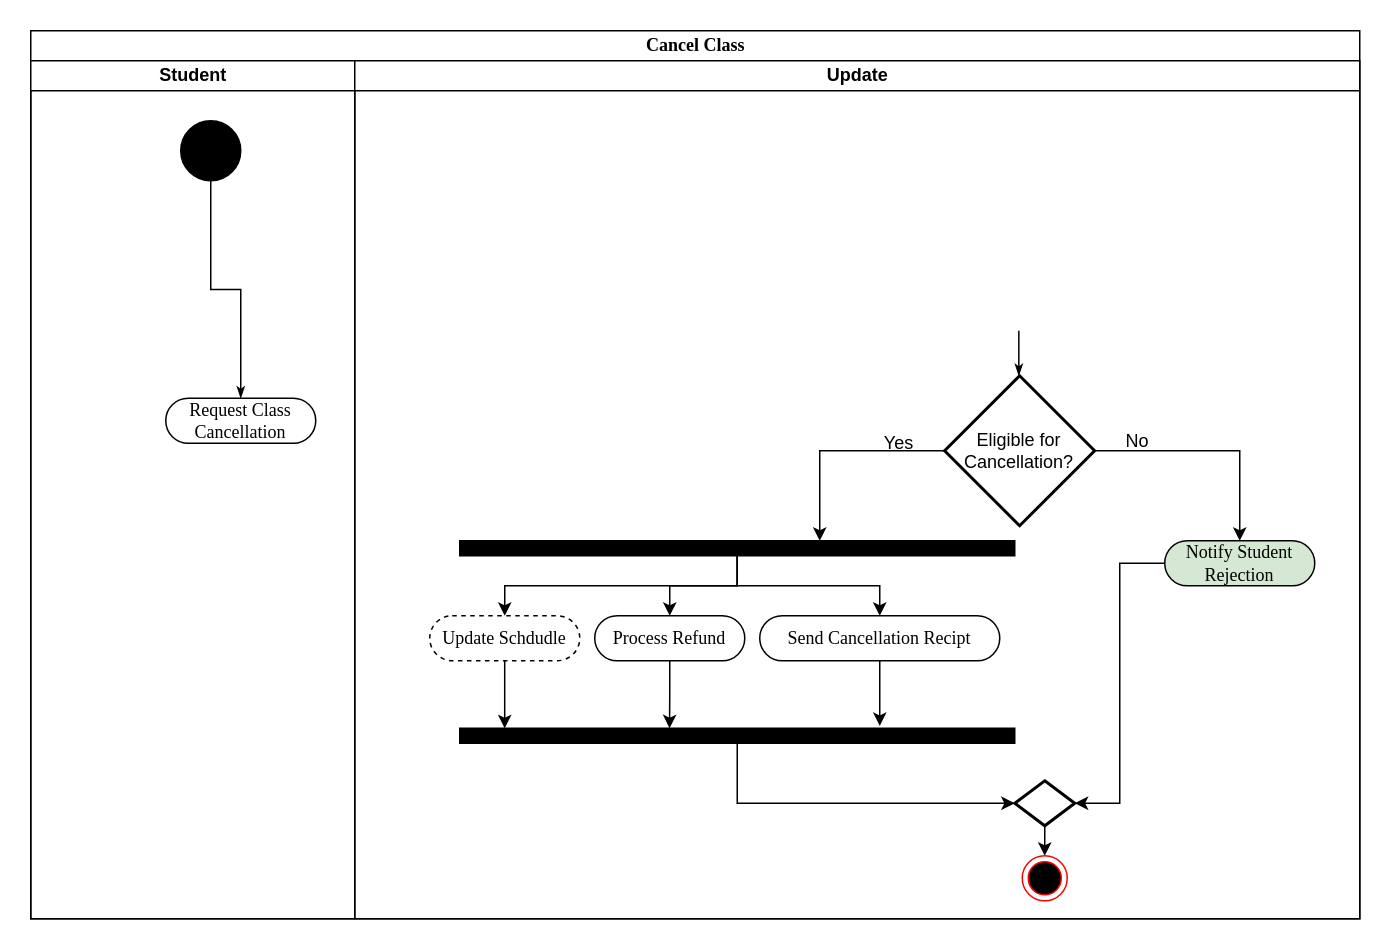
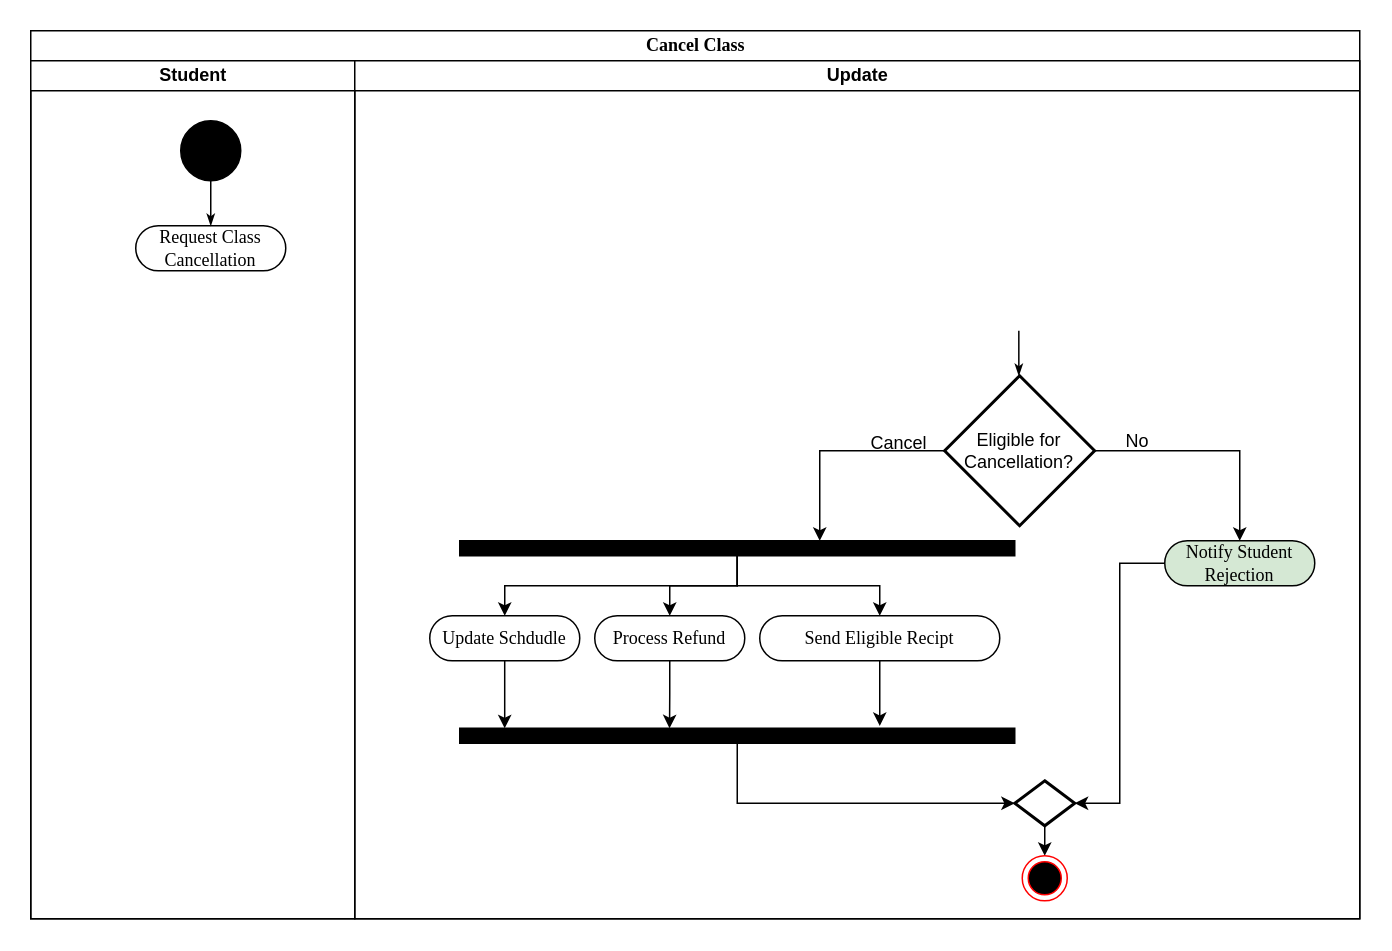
node "Request Class Cancellation": moved (241, 421) -> (211, 248)
node "Yes": label "Yes" -> "Cancel"
node "Update Schdudle": style dashed -> solid
node "Send Cancellation Recipt": label "Send Cancellation Recipt" -> "Send Eligible Recipt"
